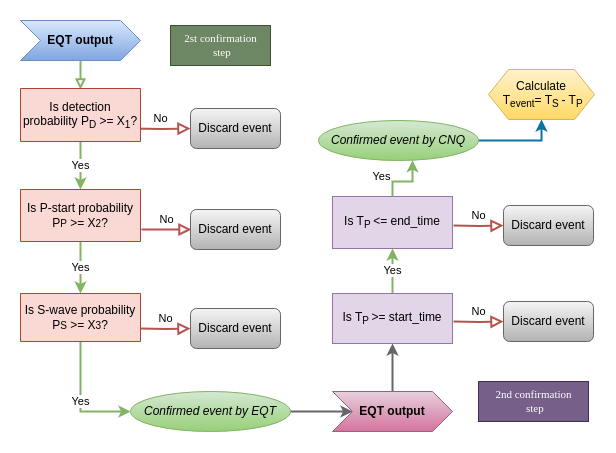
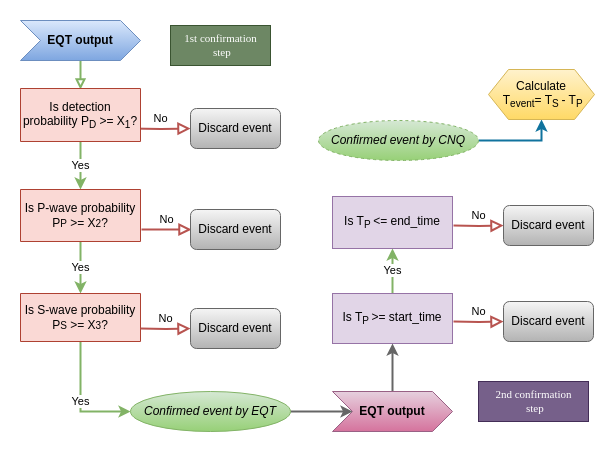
node "2st confirmation step": label "2st confirmation step" -> "1st confirmation step"
node "Confirmed event by CNQ": style solid -> dashed
edge "Is TP <= end_time" -> "Confirmed event by CNQ": removed, label "Yes"
node "Is P-start probability PP >= X2?": label "Is P-start probability PP >= X2?" -> "Is P-wave probability PP >= X2?"
